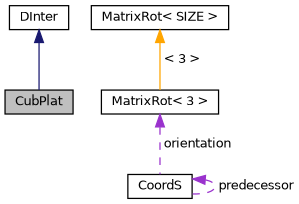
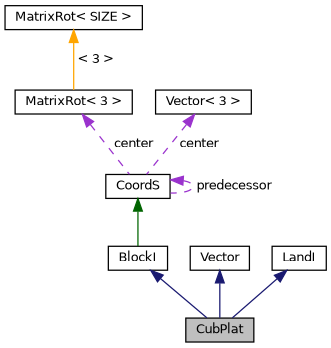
node "DInter": label "DInter" -> "Vector"
node "Vector< 3 >": added
edge "CoordS" -> "MatrixRot< 3 >": label " orientation" -> " center"
node "BlockI": added
node "LandI": added
